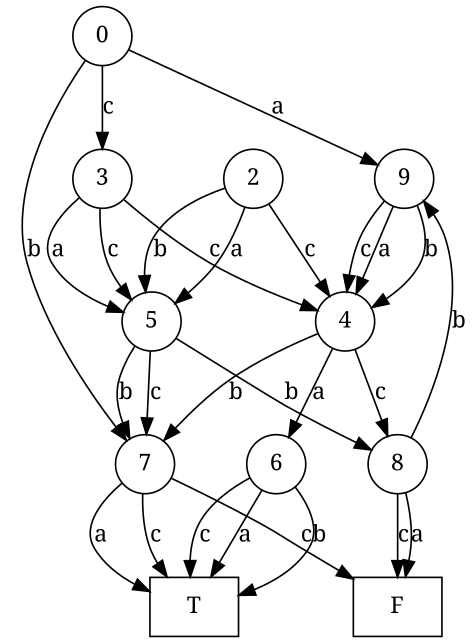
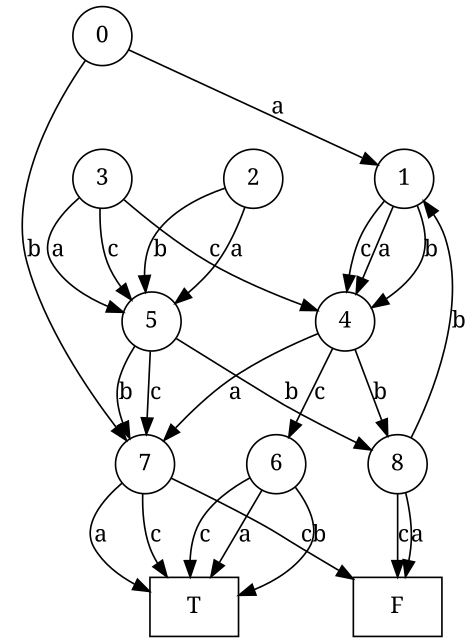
edge "0" -> "3": removed, label "c"
node "9": label "9" -> "1"
edge "2" -> "4": removed, label "c"
edge "4" -> "7": label "b" -> "a"
edge "4" -> "6": label "a" -> "c"
edge "4" -> "8": label "c" -> "b"
